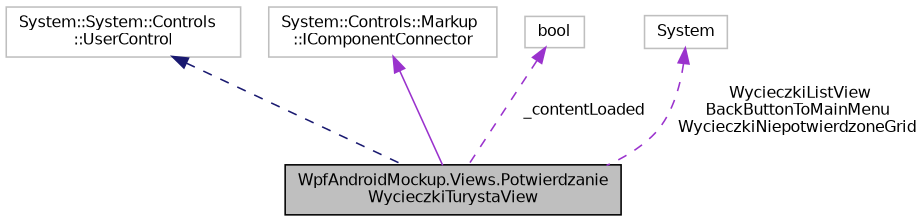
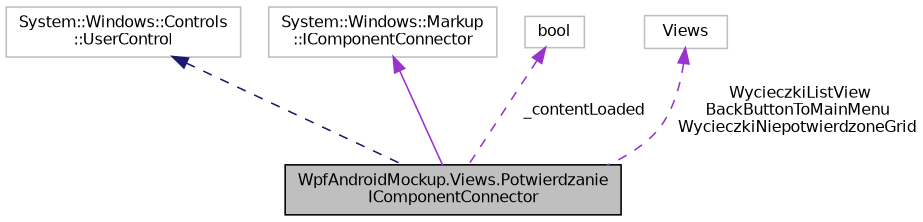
node "System::System::Controls ::UserControl": label "System::System::Controls ::UserControl" -> "System::Windows::Controls ::UserControl"
node "System::Controls::Markup ::IComponentConnector": label "System::Controls::Markup ::IComponentConnector" -> "System::Windows::Markup ::IComponentConnector"
node "System": label "System" -> "Views"
node "WpfAndroidMockup.Views.Potwierdzanie WycieczkiTurystaView": label "WpfAndroidMockup.Views.Potwierdzanie WycieczkiTurystaView" -> "WpfAndroidMockup.Views.Potwierdzanie IComponentConnector"
